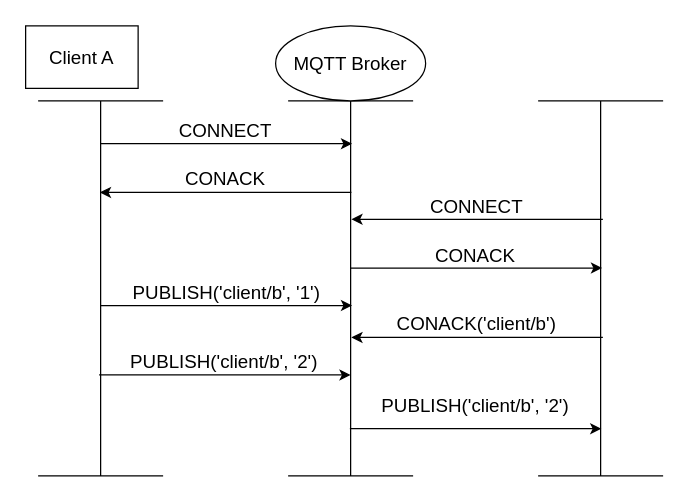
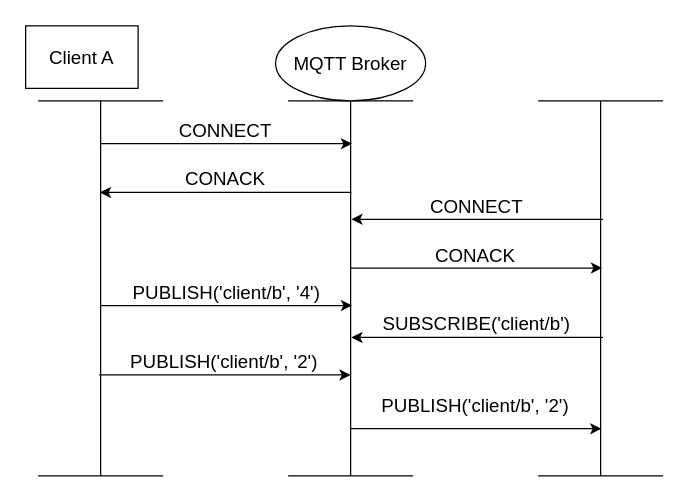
node "PUBLISH('client/b', '1')": label "PUBLISH('client/b', '1')" -> "PUBLISH('client/b', '4')"
node "CONACK('client/b')": label "CONACK('client/b')" -> "SUBSCRIBE('client/b')"
